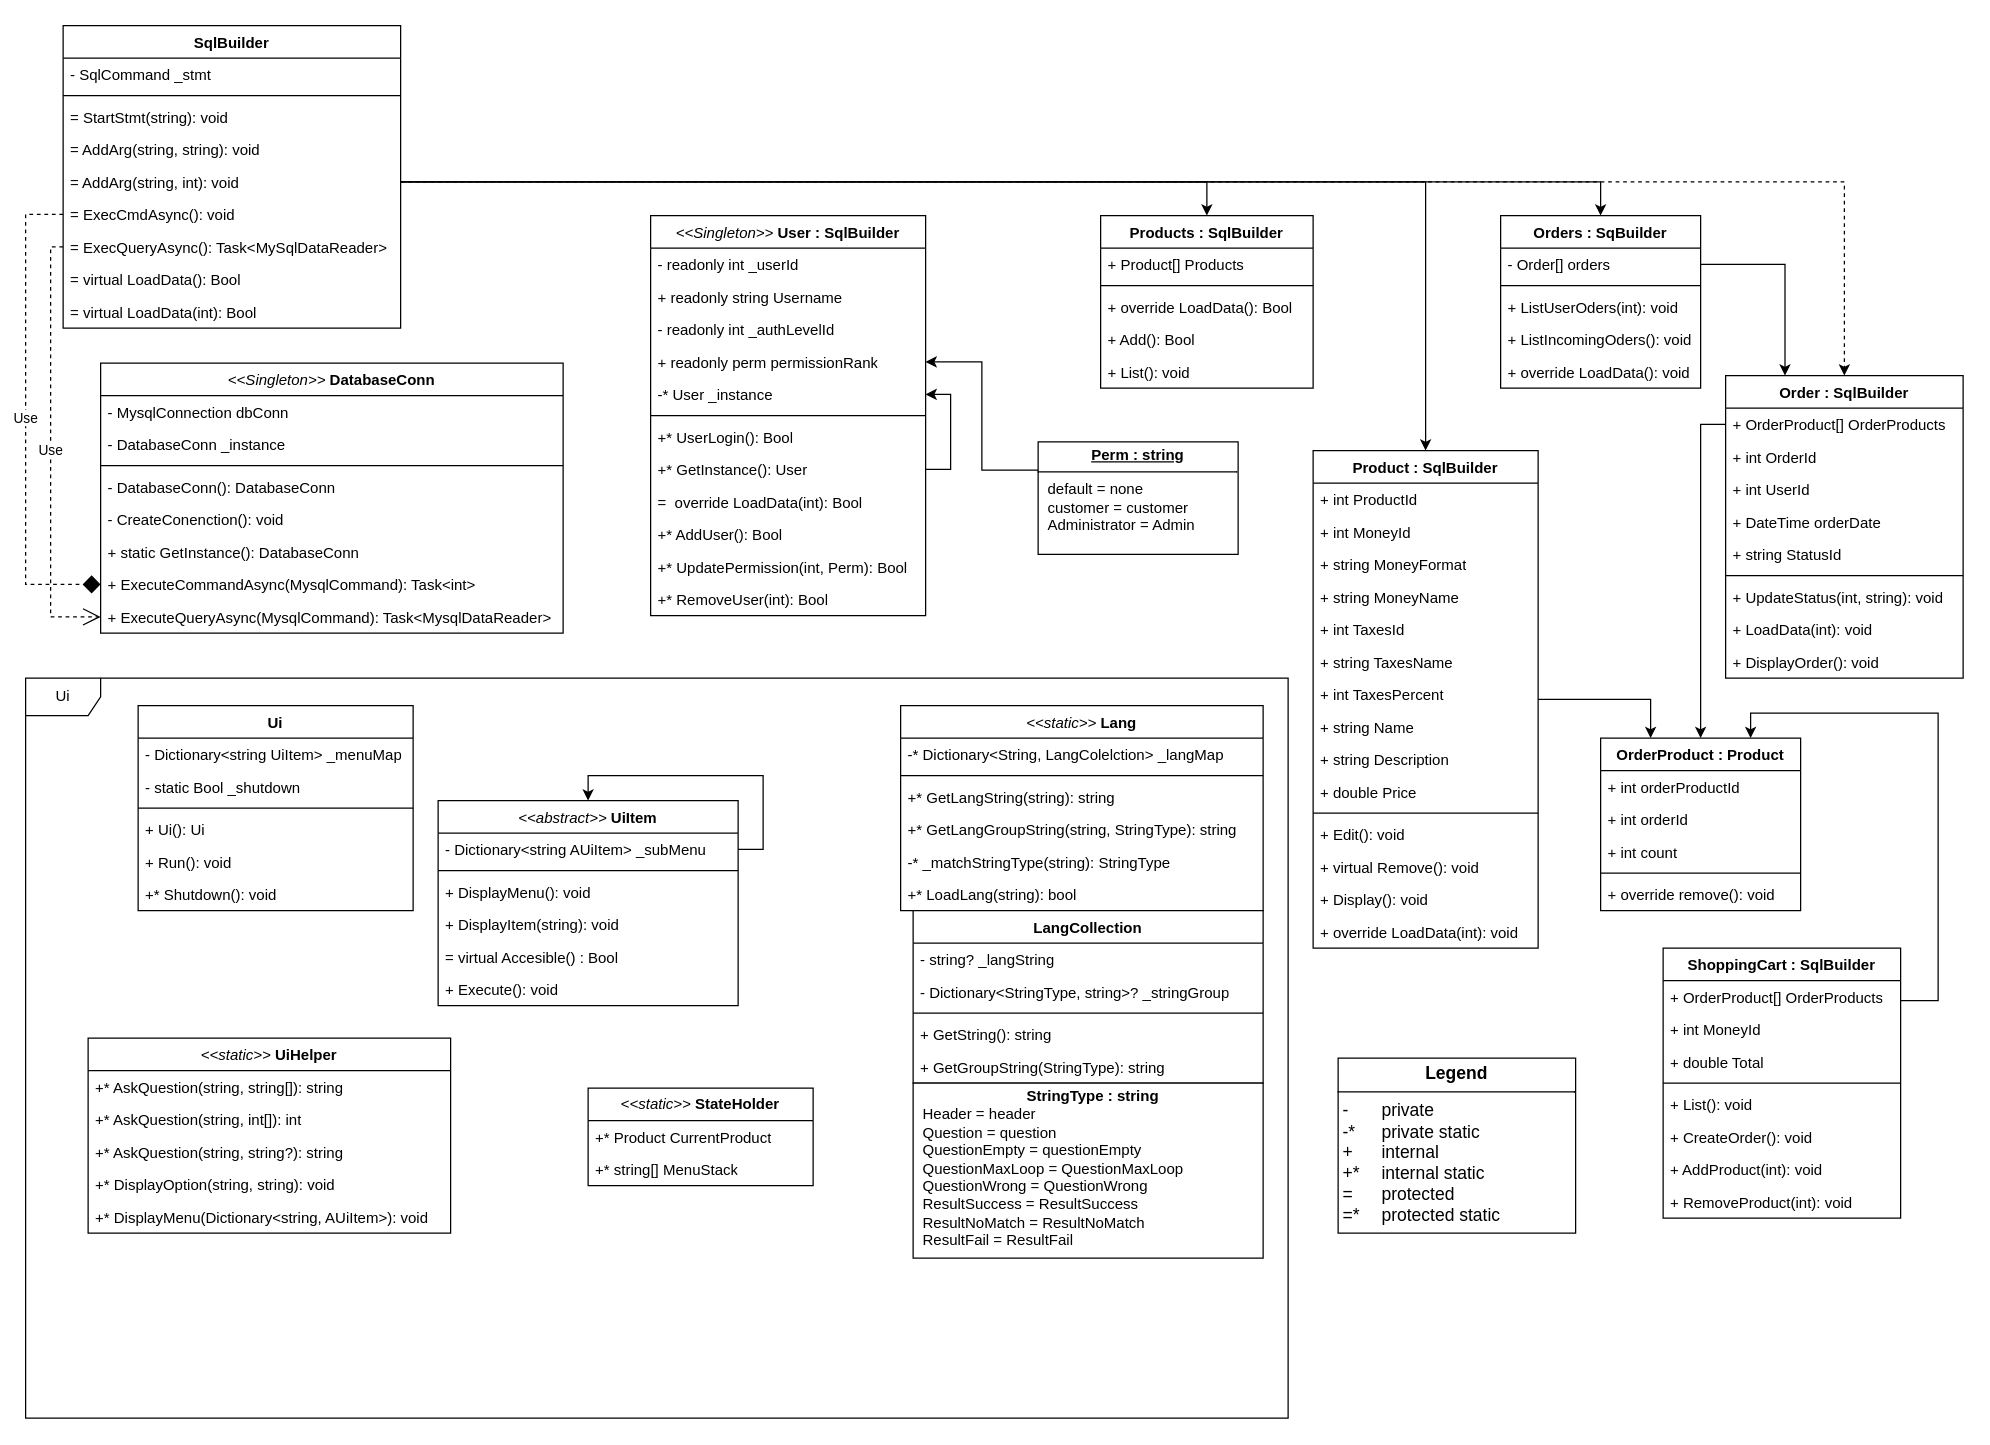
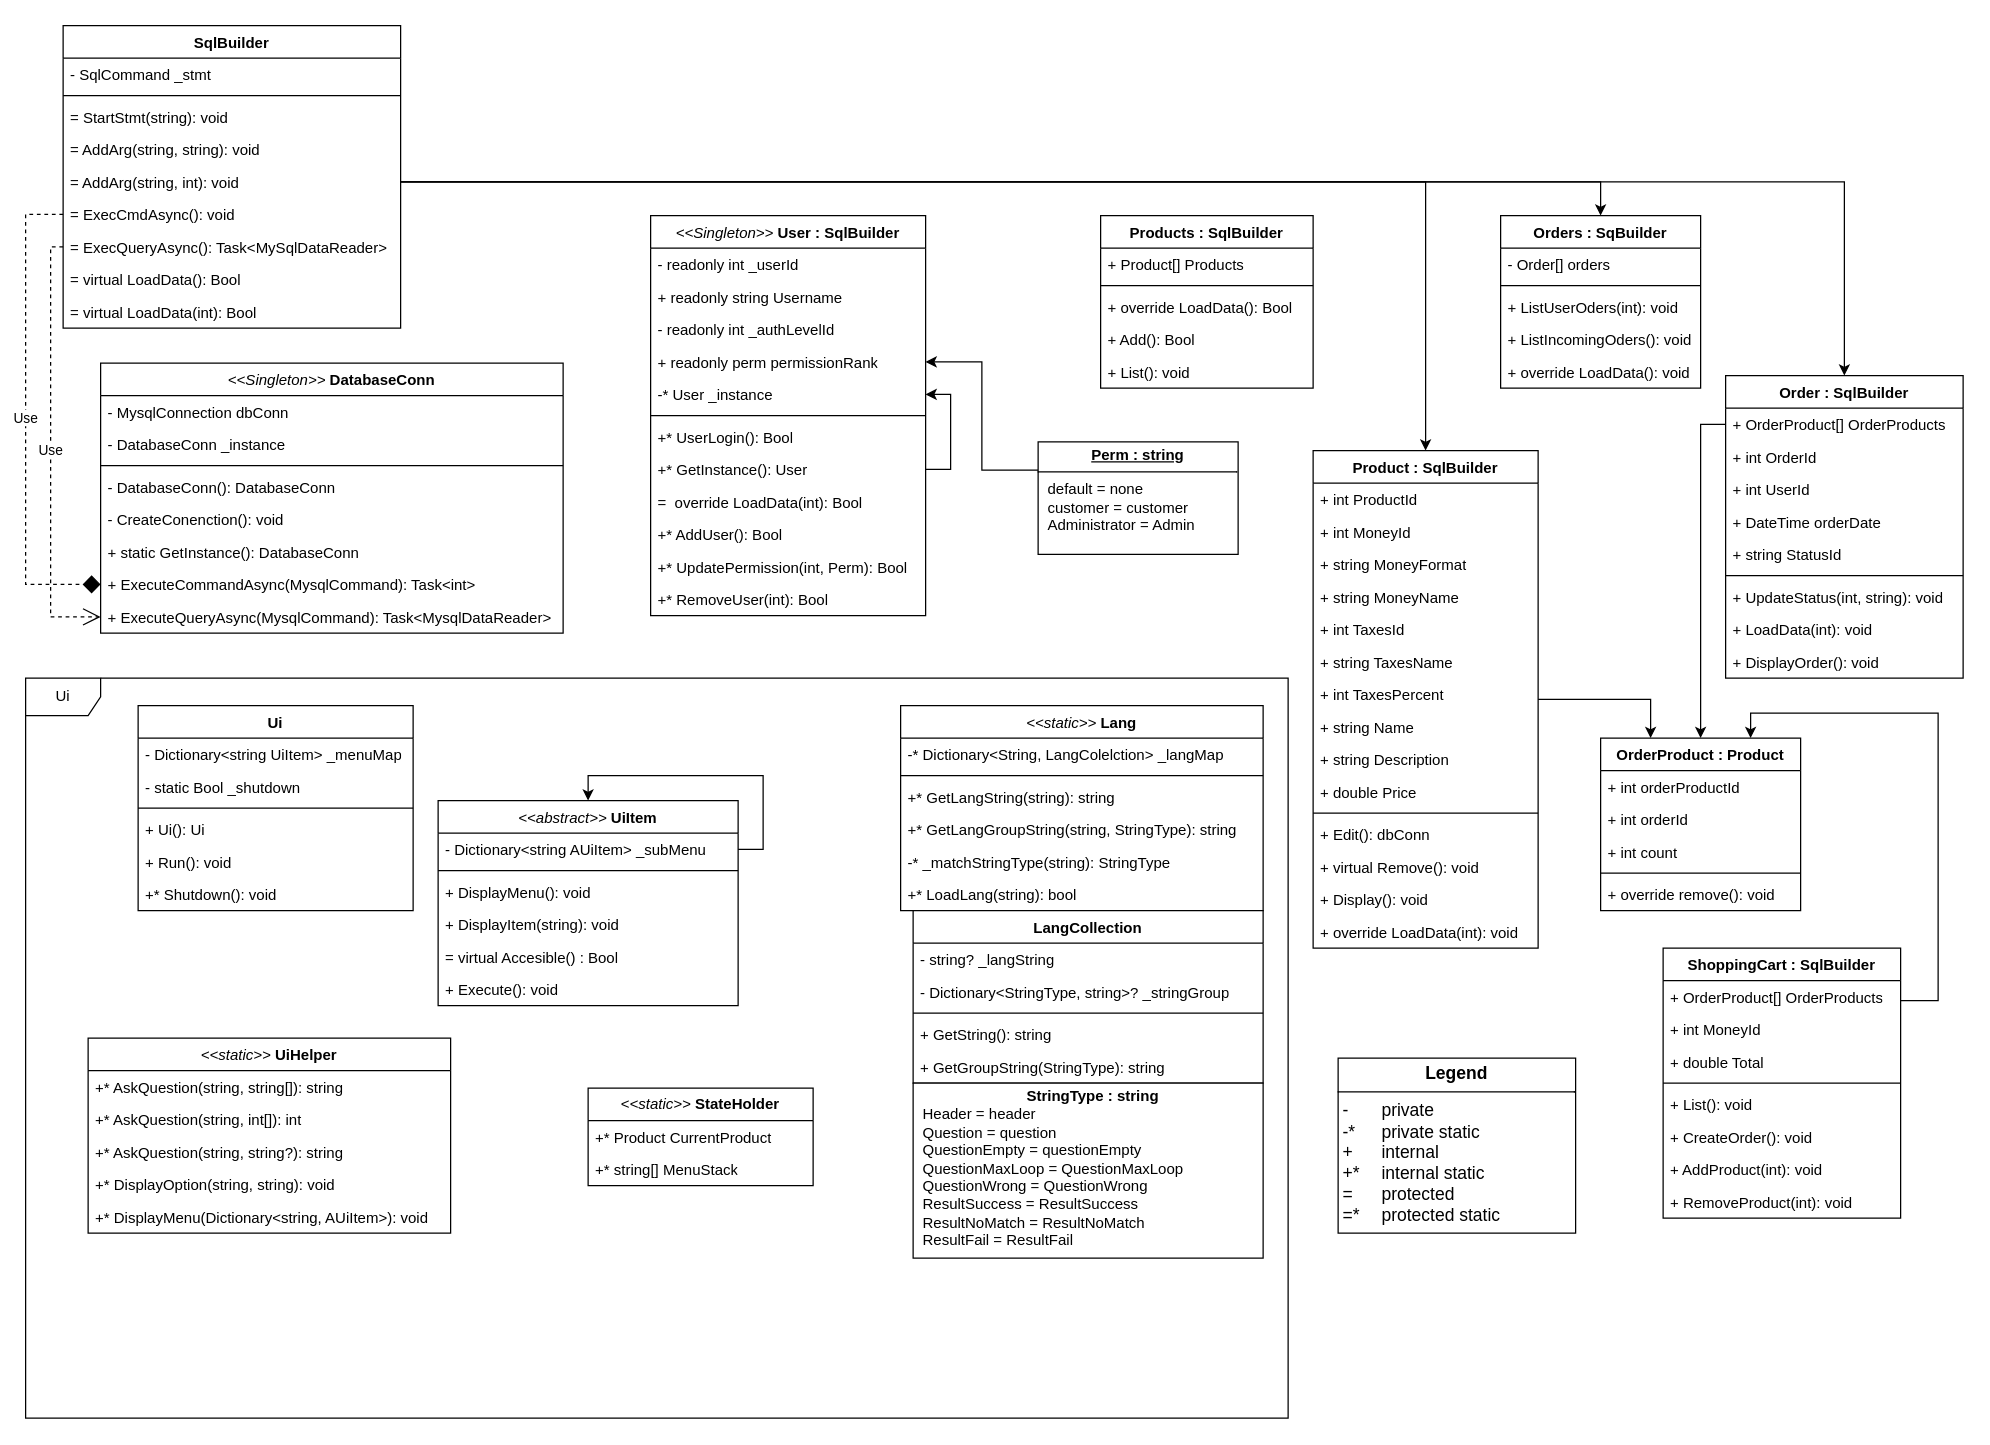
edge "= AddArg(string, int): void" -> "Order : SqlBuilder": style dashed -> solid
edge "= AddArg(string, int): void" -> "Products : SqlBuilder": removed
edge "- Order[] orders" -> "Order : SqlBuilder": removed
node "+ Edit(): void": label "+ Edit(): void" -> "+ Edit(): dbConn"
